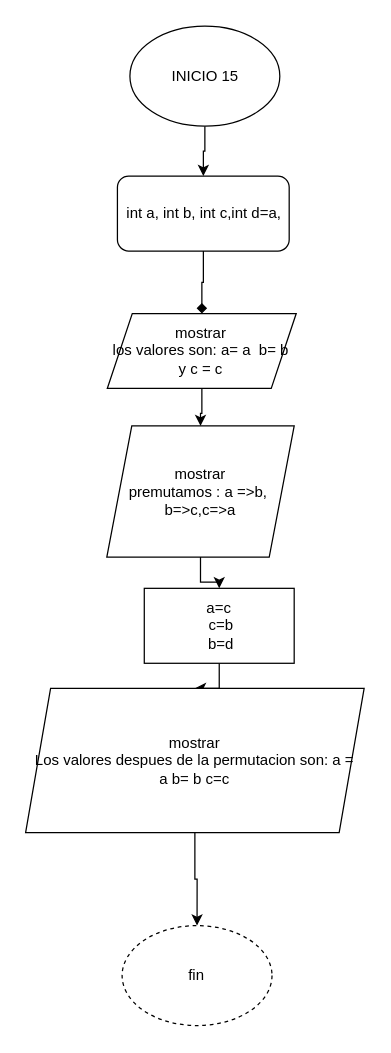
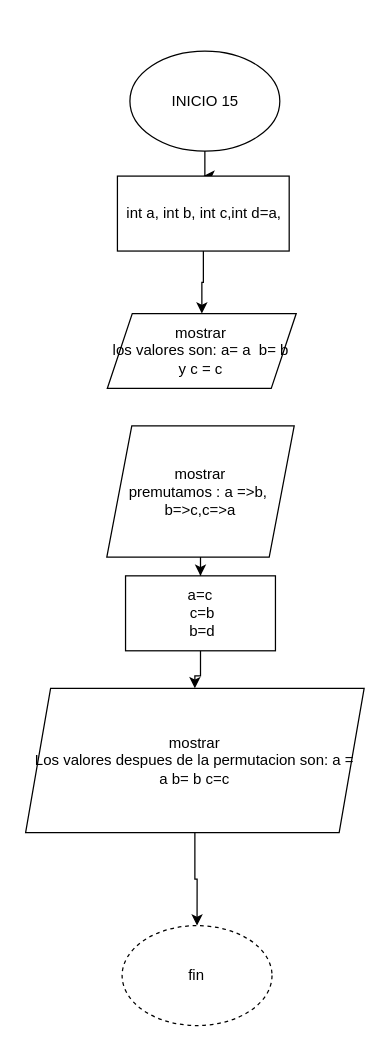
node "INICIO 15": moved (205, 76) -> (205, 101)
node "int a, int b, int c,int d=a,": shape rounded rectangle -> rectangle
edge "int a, int b, int c,int d=a," -> "mostrar los valores son: a= a b= b y c = c": arrowhead diamond -> classic
edge "mostrar los valores son: a= a b= b y c = c" -> "mostrar premutamos : a =>b, b=>c,c=>a": removed
node "a=c c=b b=d": moved (219, 626) -> (201, 613)
